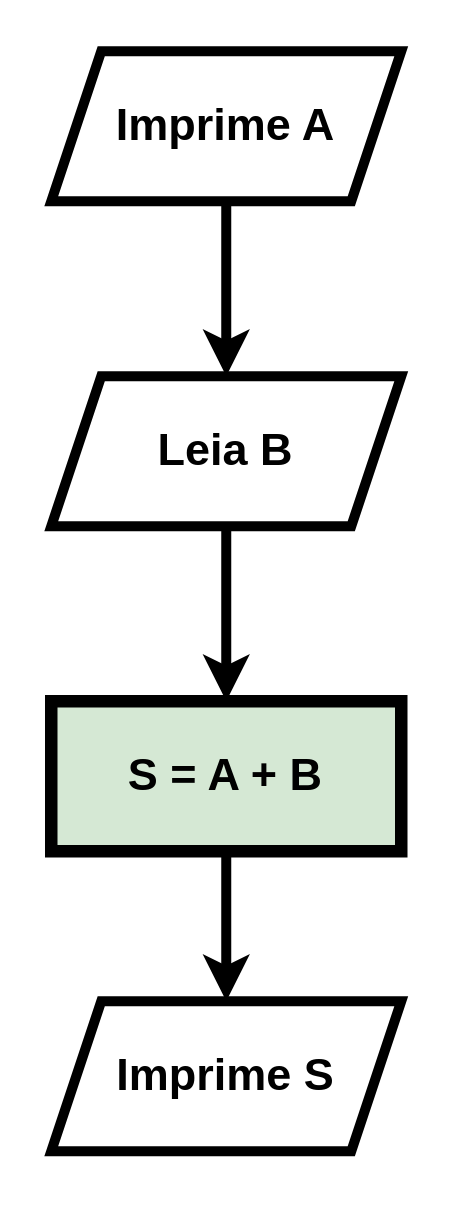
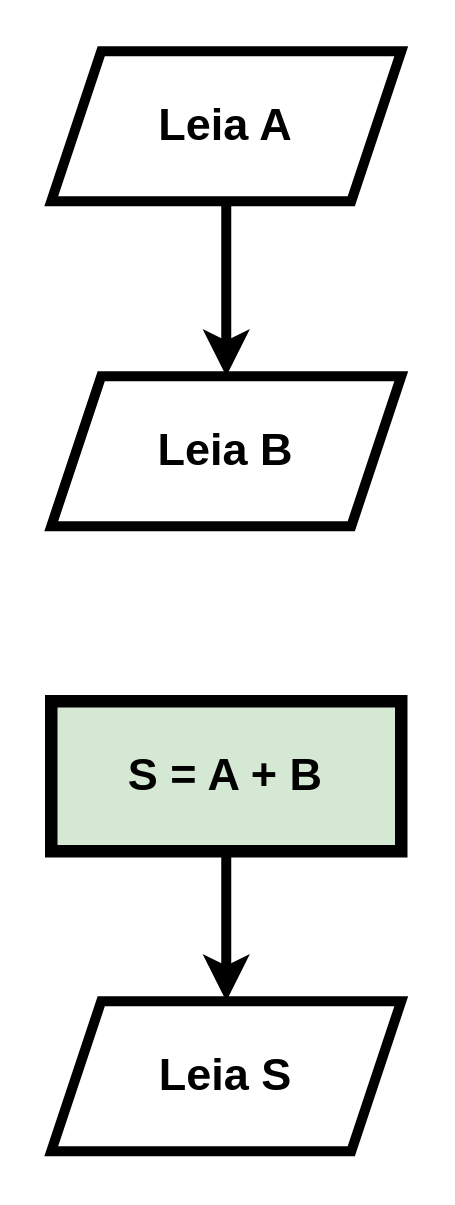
node "Imprime A": label "Imprime A" -> "Leia A"
edge "Leia B" -> "S = A + B": removed
node "Imprime S": label "Imprime S" -> "Leia S"
